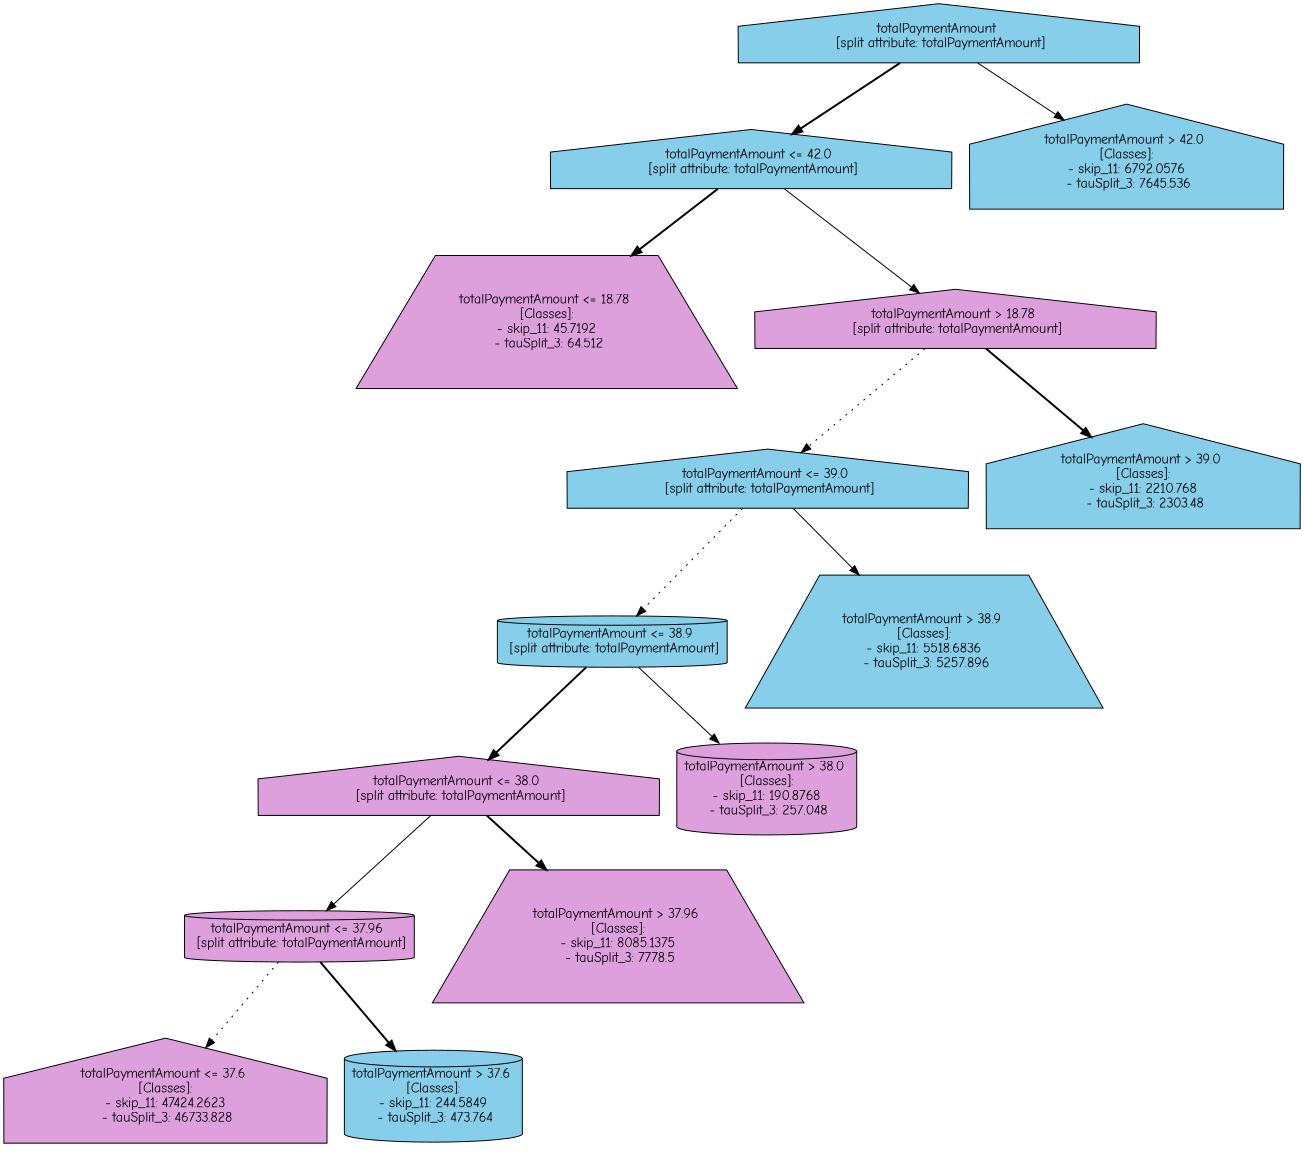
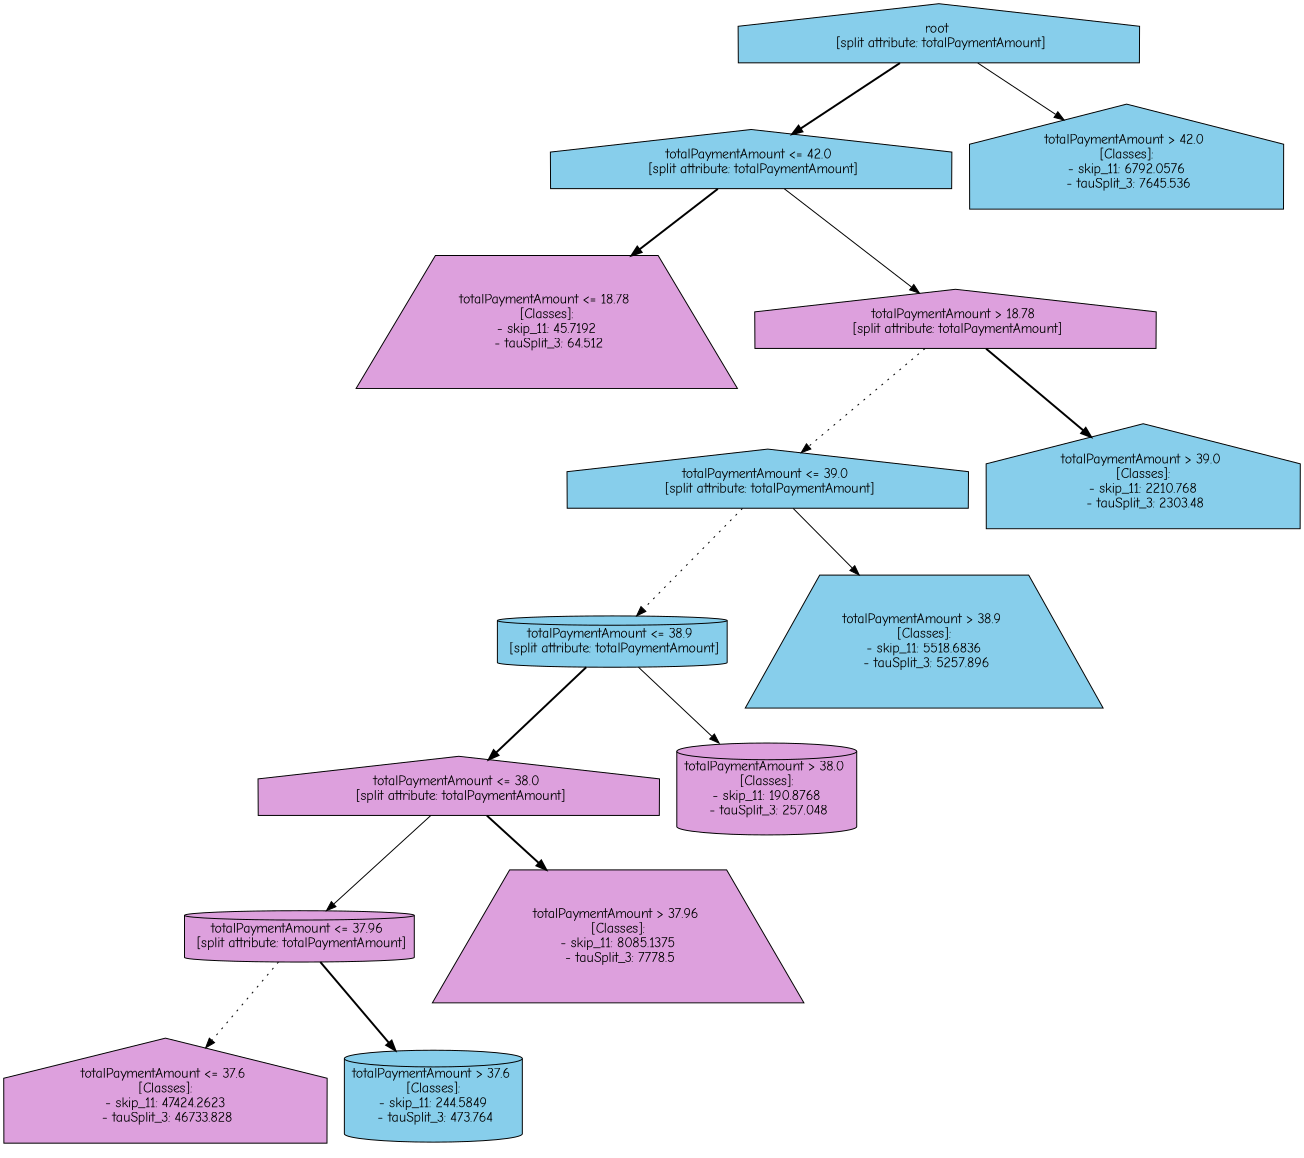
node "totalPaymentAmount [split attribute: totalPaymentAmount]": label "totalPaymentAmount [split attribute: totalPaymentAmount]" -> "root [split attribute: totalPaymentAmount]"
